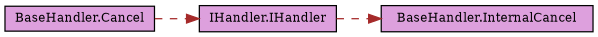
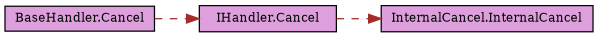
node "IHandler.IHandler": label "IHandler.IHandler" -> "IHandler.Cancel"
node "BaseHandler.InternalCancel": label "BaseHandler.InternalCancel" -> "InternalCancel.InternalCancel"
